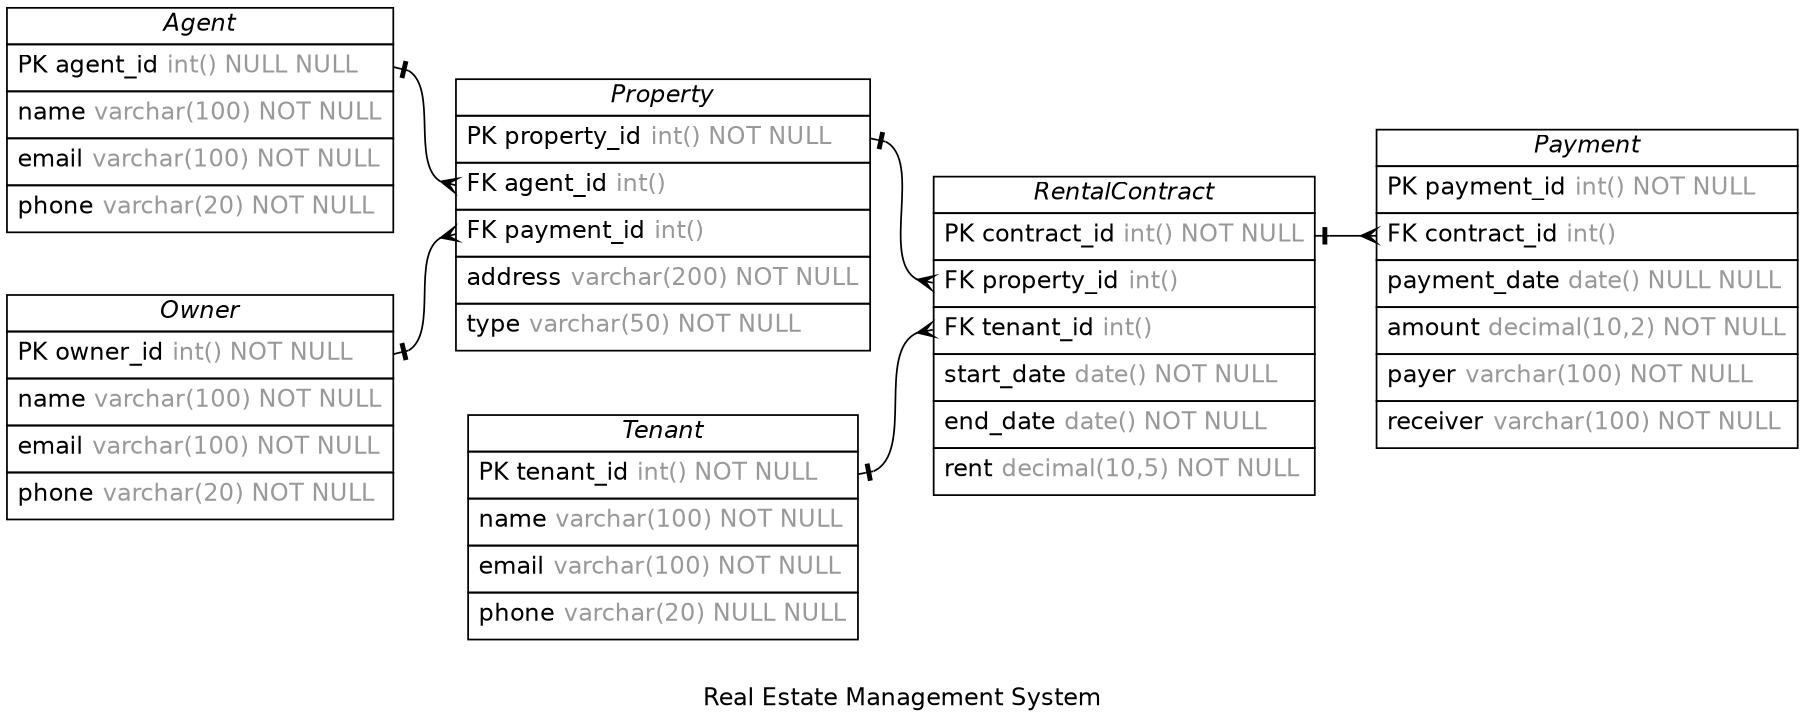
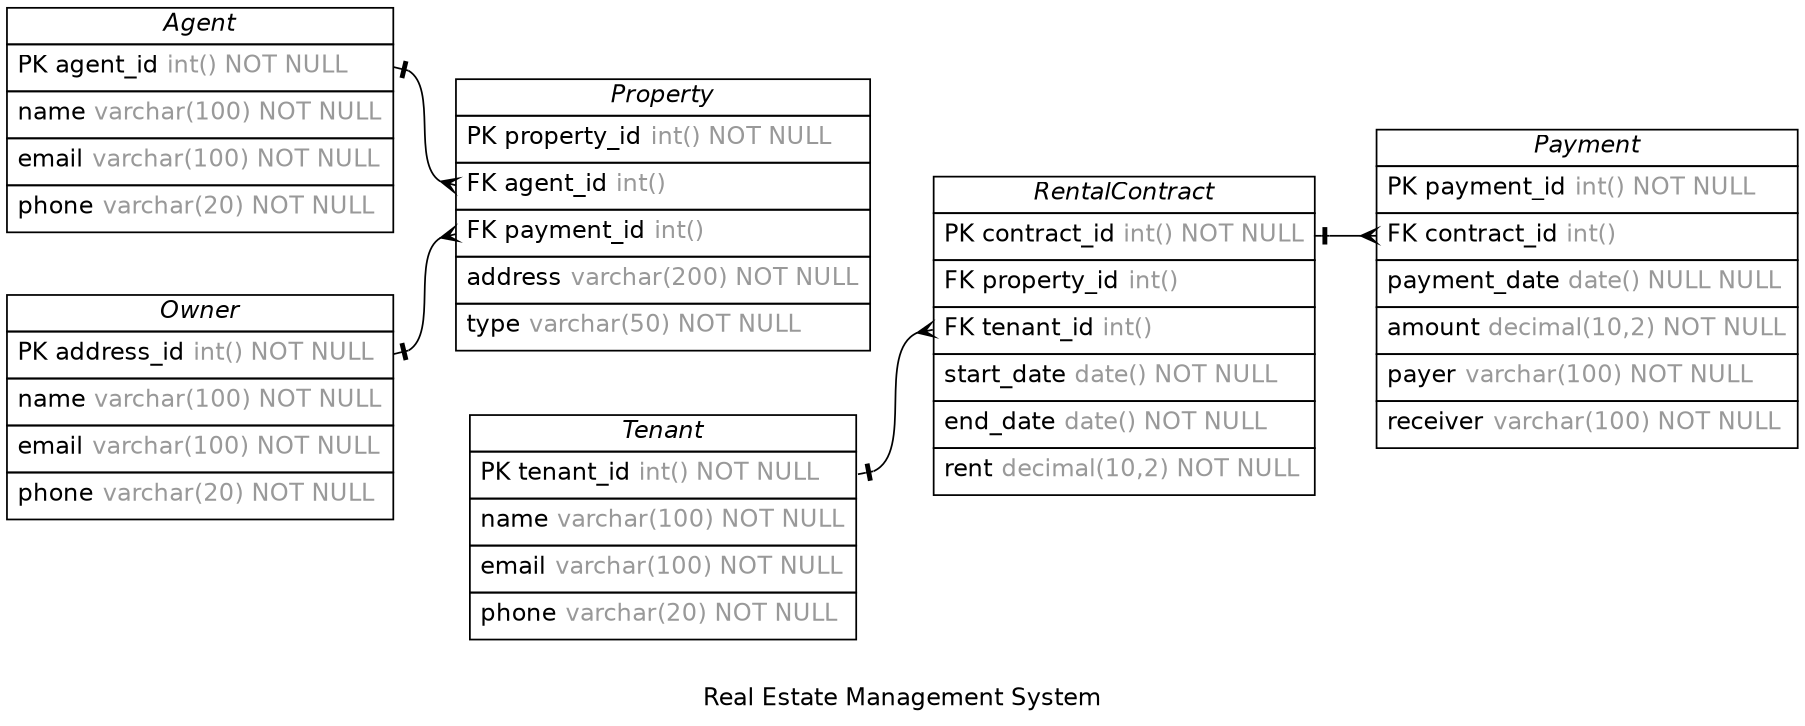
node "Agent": text "int() NULL NULL" -> "int() NOT NULL"
edge "Property" -- "RentalContract": removed
node "Owner": text "PK owner_id" -> "PK address_id"
node "RentalContract": text "decimal(10,5) NOT NULL" -> "decimal(10,2) NOT NULL"
node "Tenant": text "varchar(20) NULL NULL" -> "varchar(20) NOT NULL"
